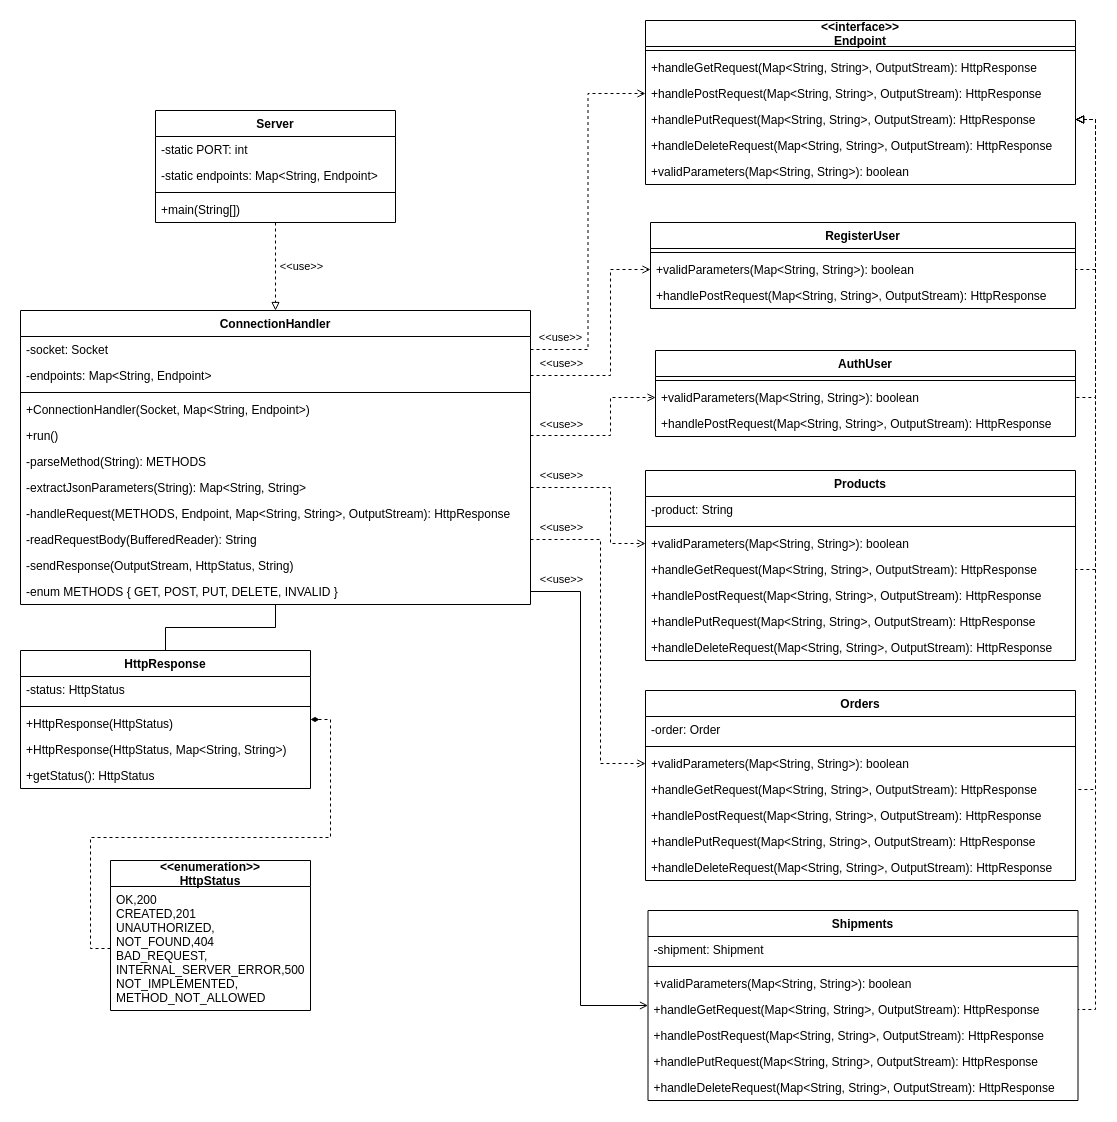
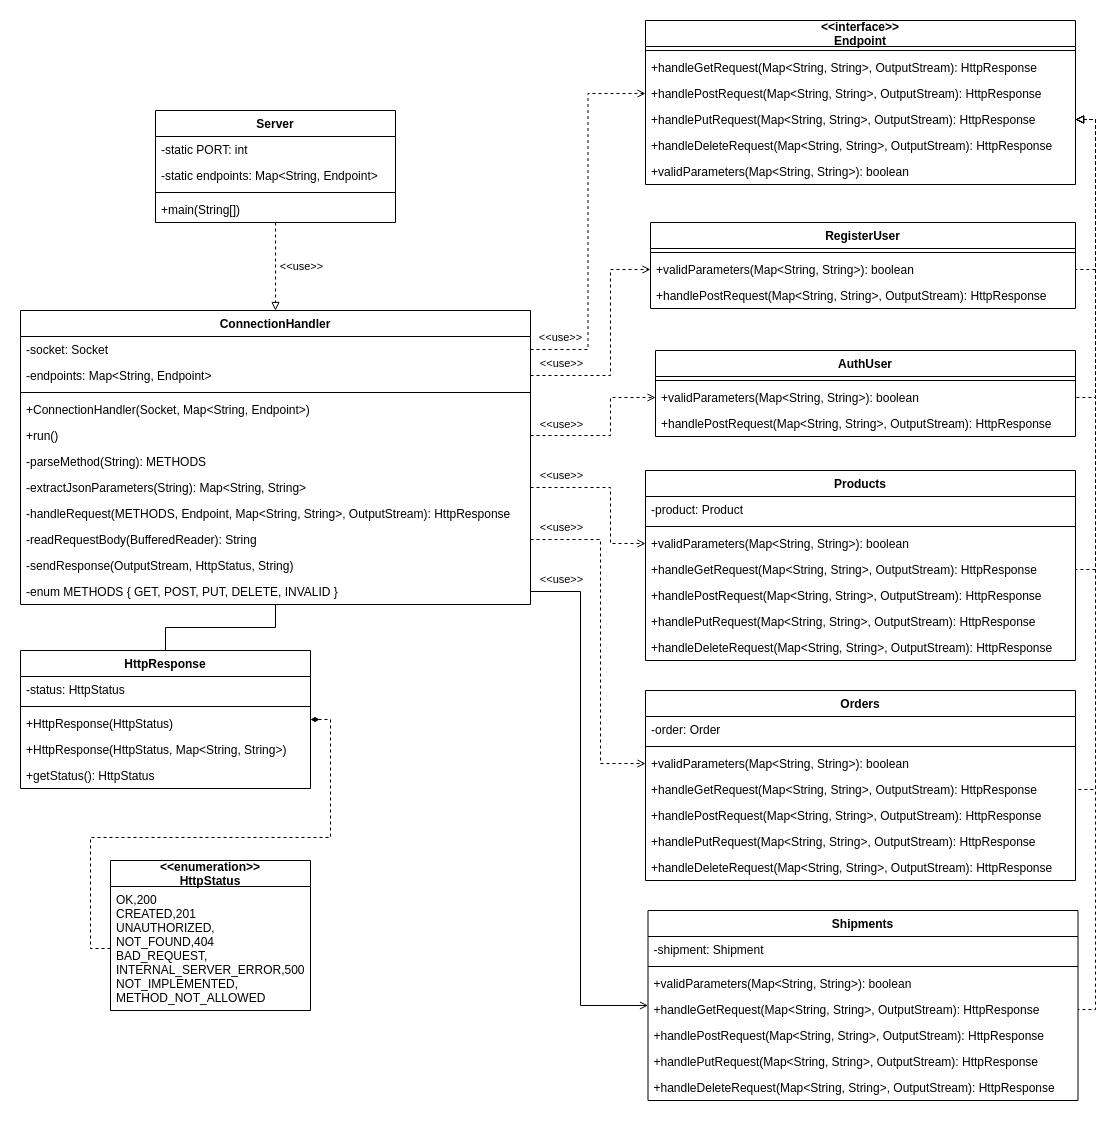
node "-product: String": label "-product: String" -> "-product: Product"
